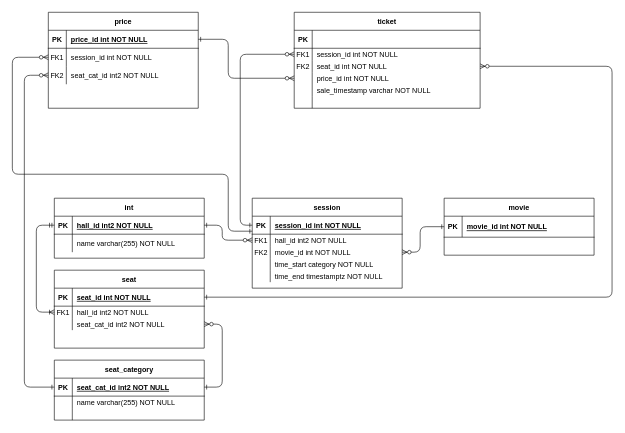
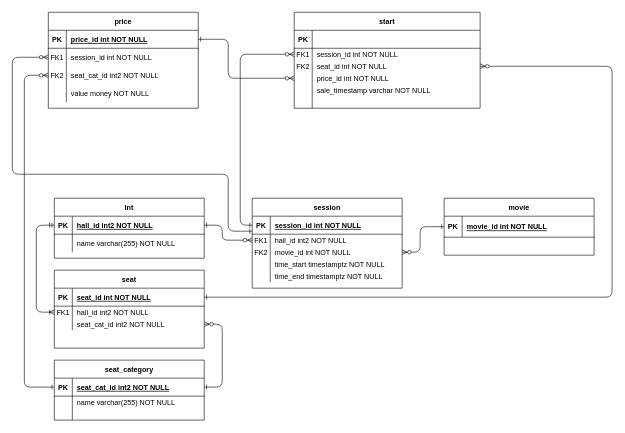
node "ticket": label "ticket" -> "start"
node "value money NOT NULL": added
node "time_start category NOT NULL": label "time_start category NOT NULL" -> "time_start timestamptz NOT NULL"
